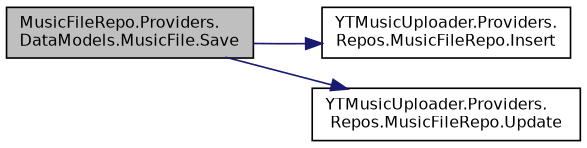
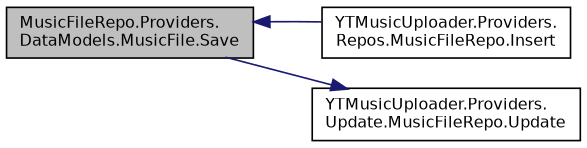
edge "MusicFileRepo.Providers. DataModels.MusicFile.Save" -> "YTMusicUploader.Providers. Repos.MusicFileRepo.Insert": reversed
node "YTMusicUploader.Providers. Repos.MusicFileRepo.Update": label "YTMusicUploader.Providers. Repos.MusicFileRepo.Update" -> "YTMusicUploader.Providers. Update.MusicFileRepo.Update"
